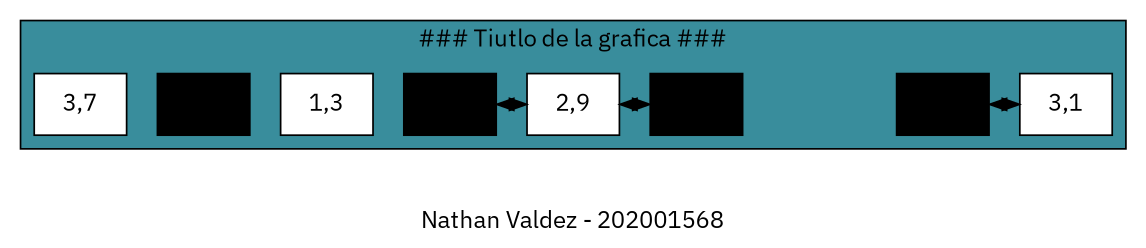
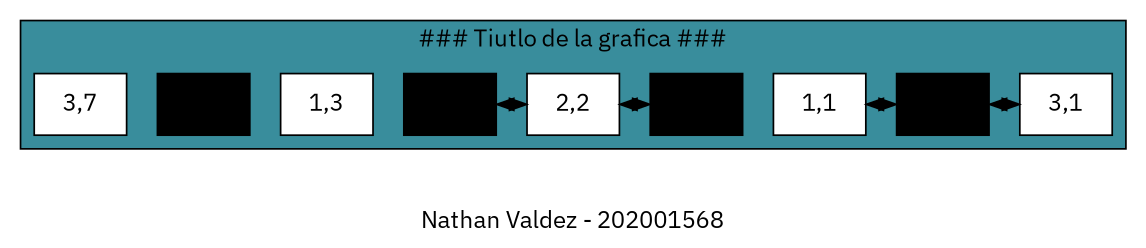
node "2,9": label "2,9" -> "2,2"
node "1,1": added
